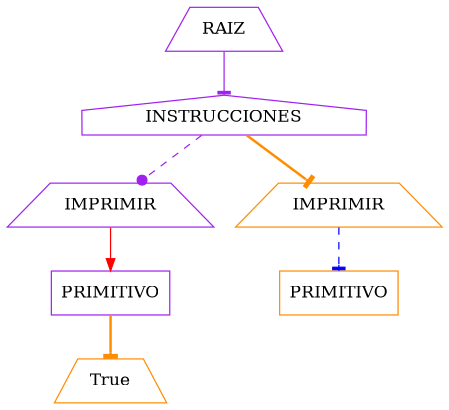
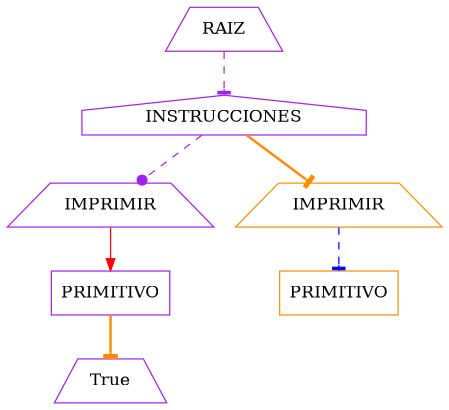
edge "RAIZ" -> "INSTRUCCIONES": style solid -> dashed
node "True": color darkorange -> purple
